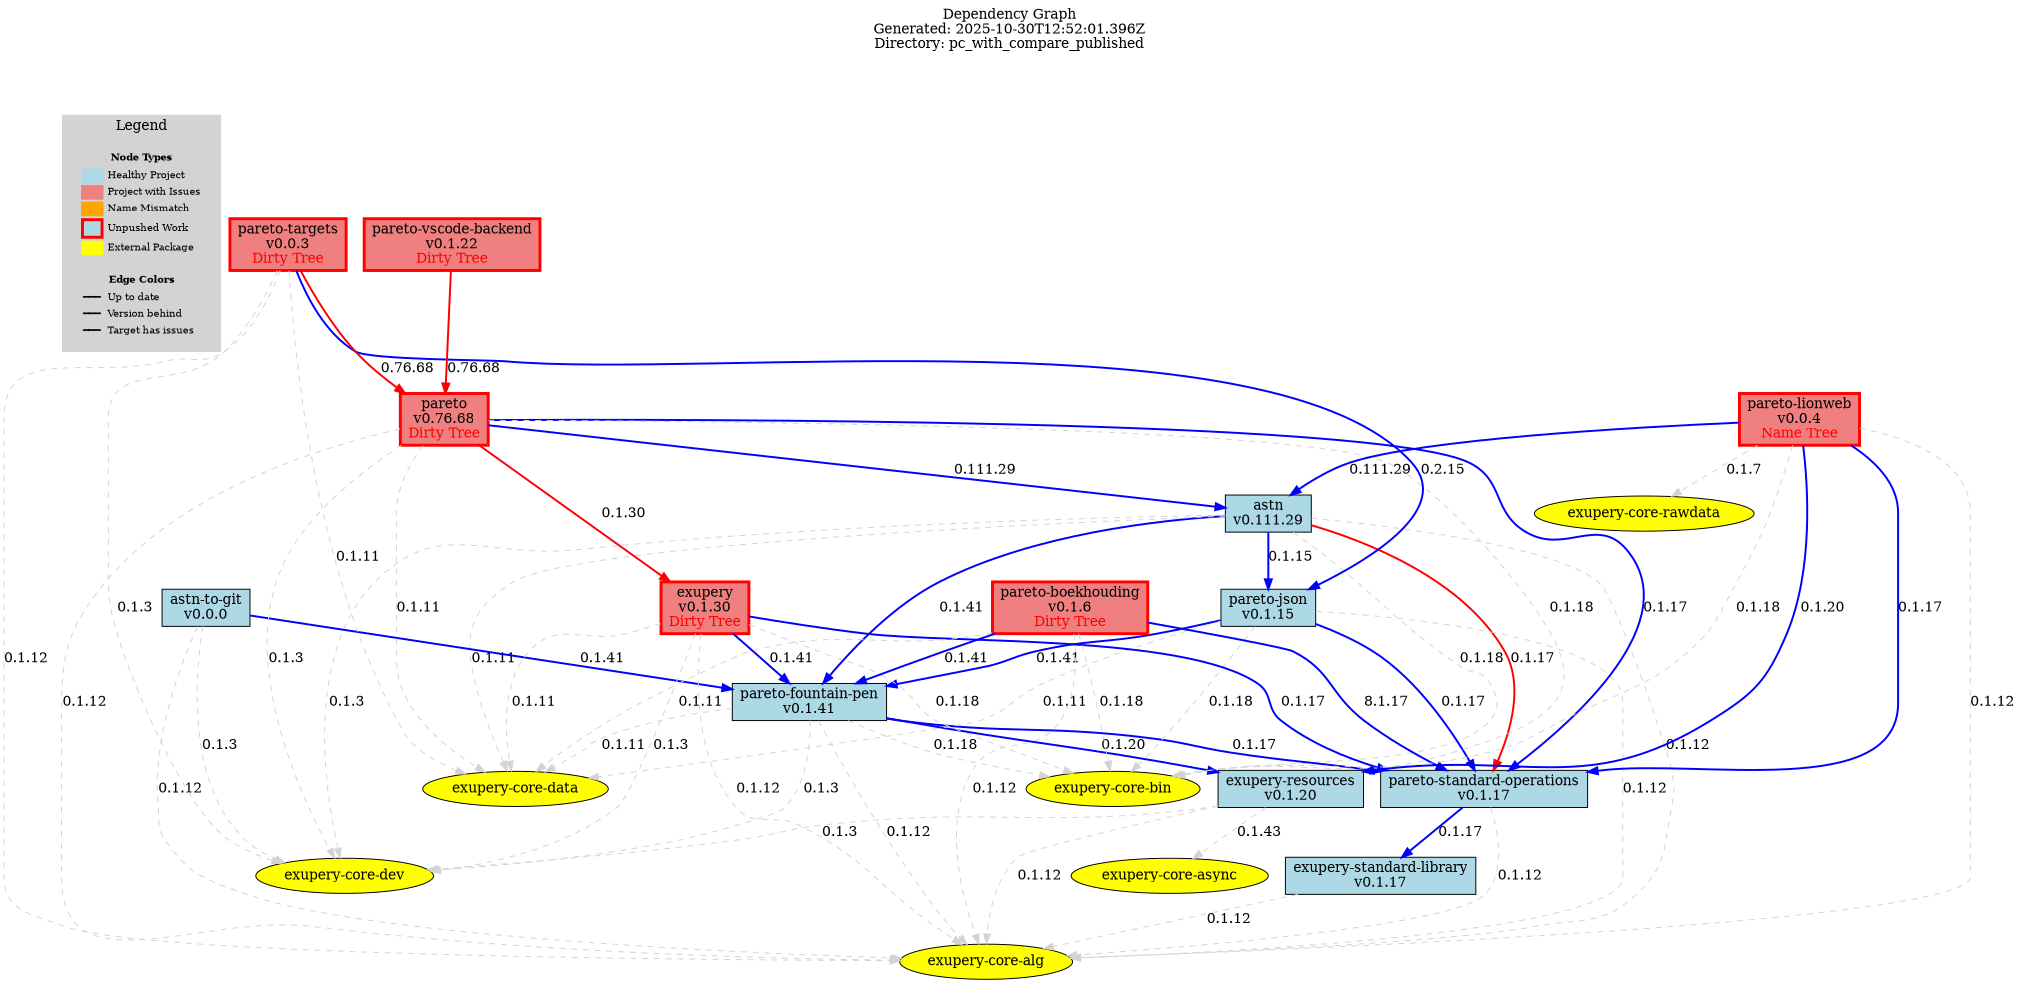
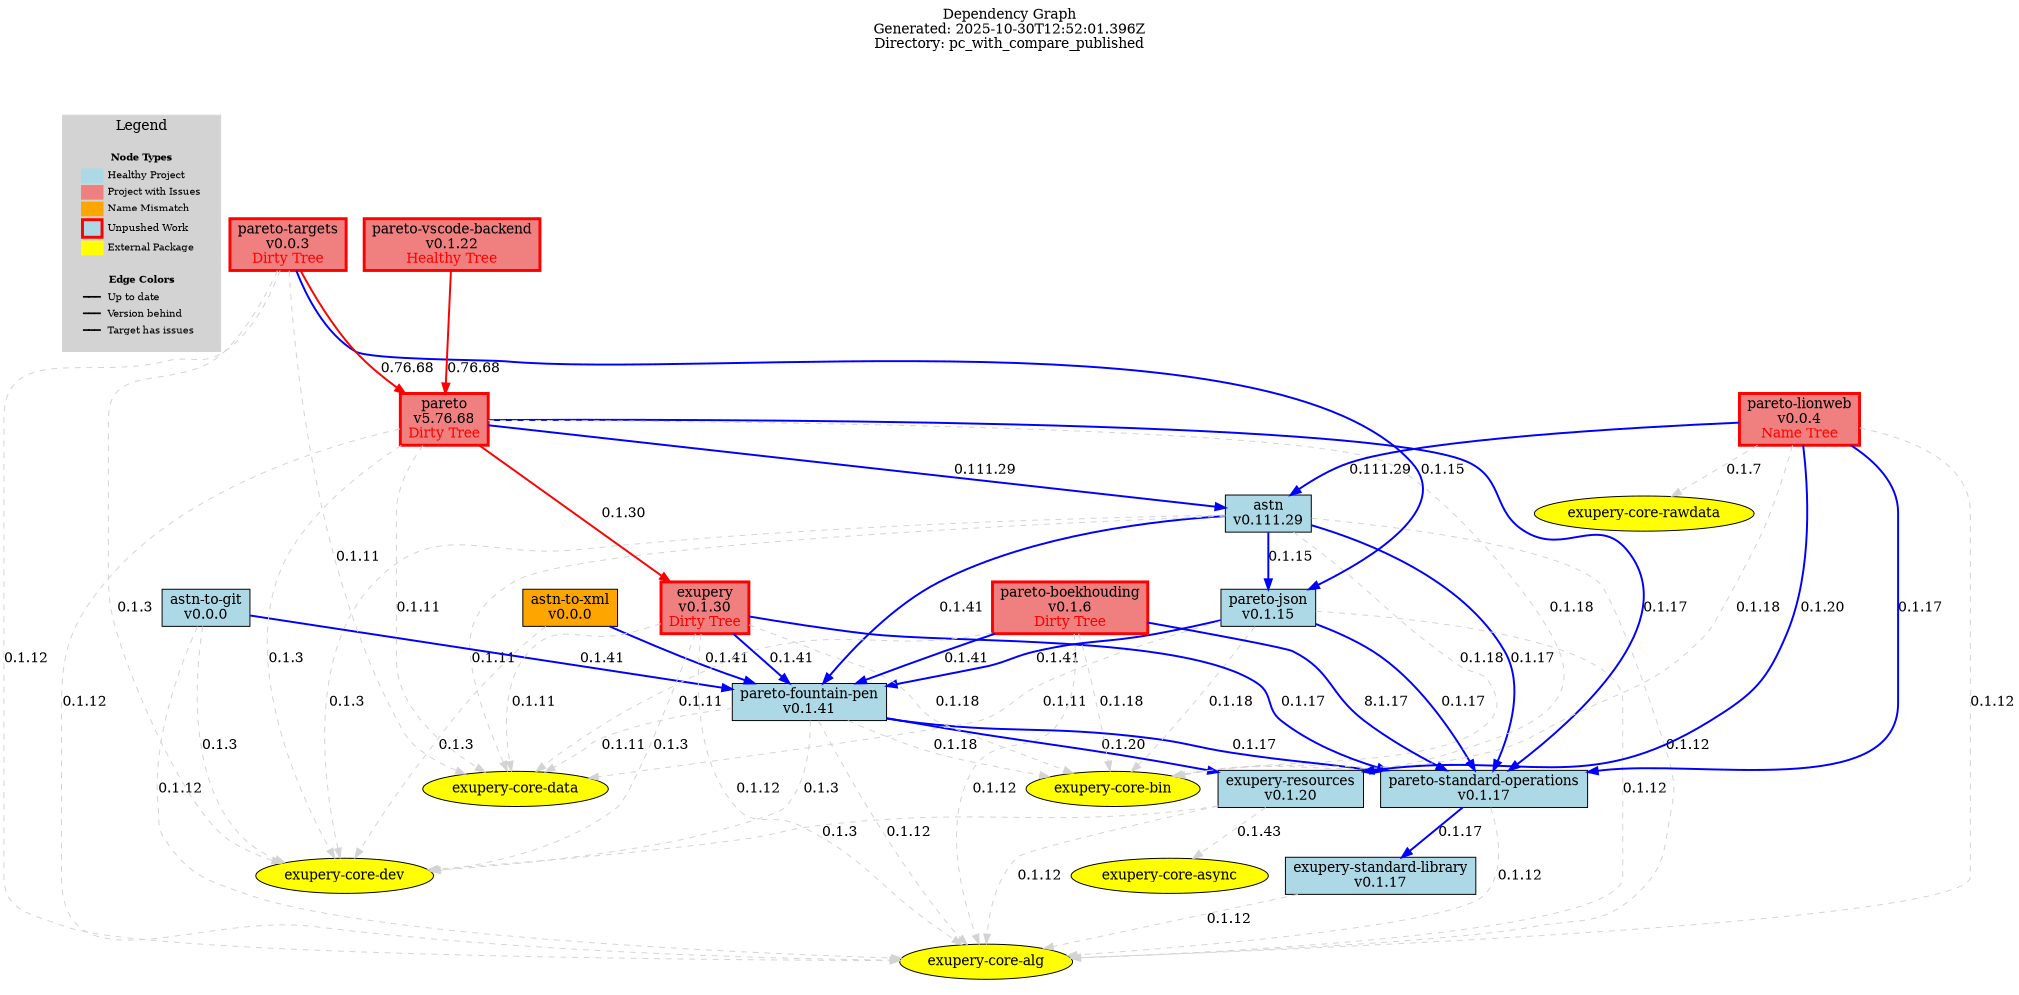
node "pareto-vscode-backend": text "Dirty Tree" -> "Healthy Tree"
node "pareto": text "v0.76.68" -> "v5.76.68"
edge "pareto-targets" -> "pareto-json": label "0.2.15" -> "0.1.15"
edge "astn" -> "pareto-standard-operations": color red -> blue
node "astn-to-xml": added
